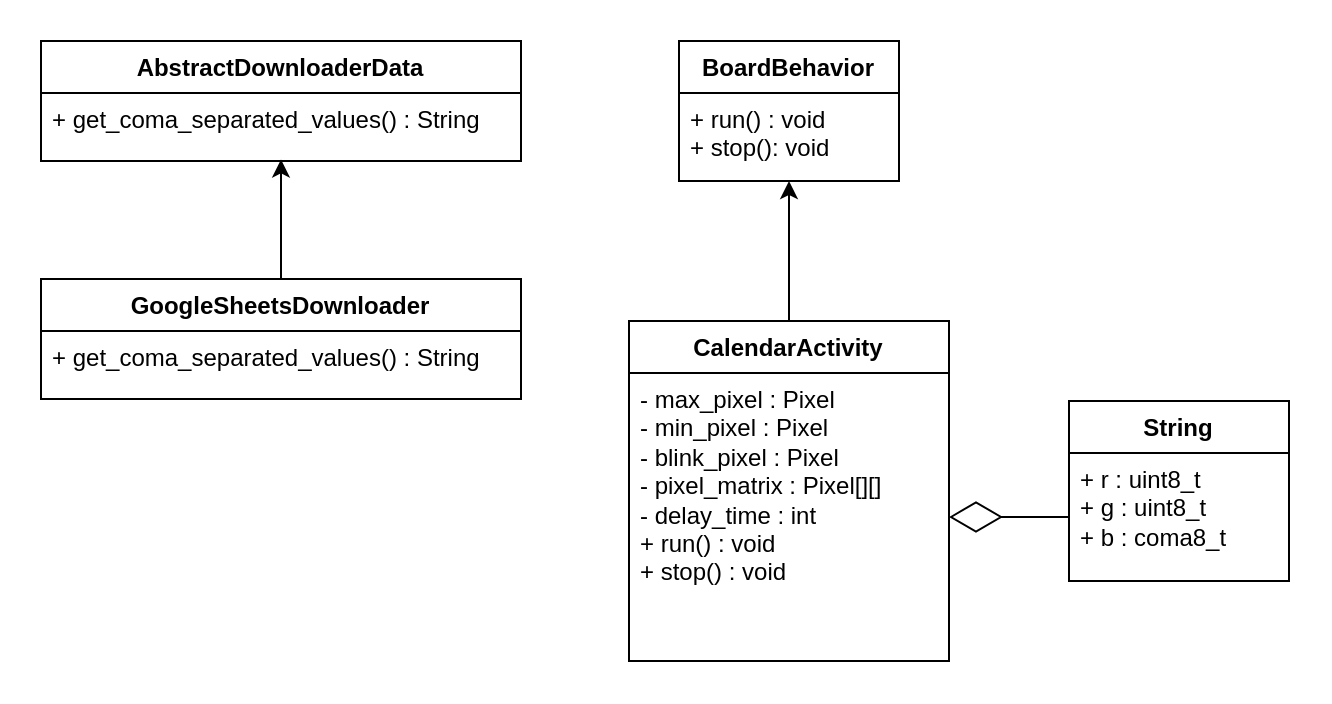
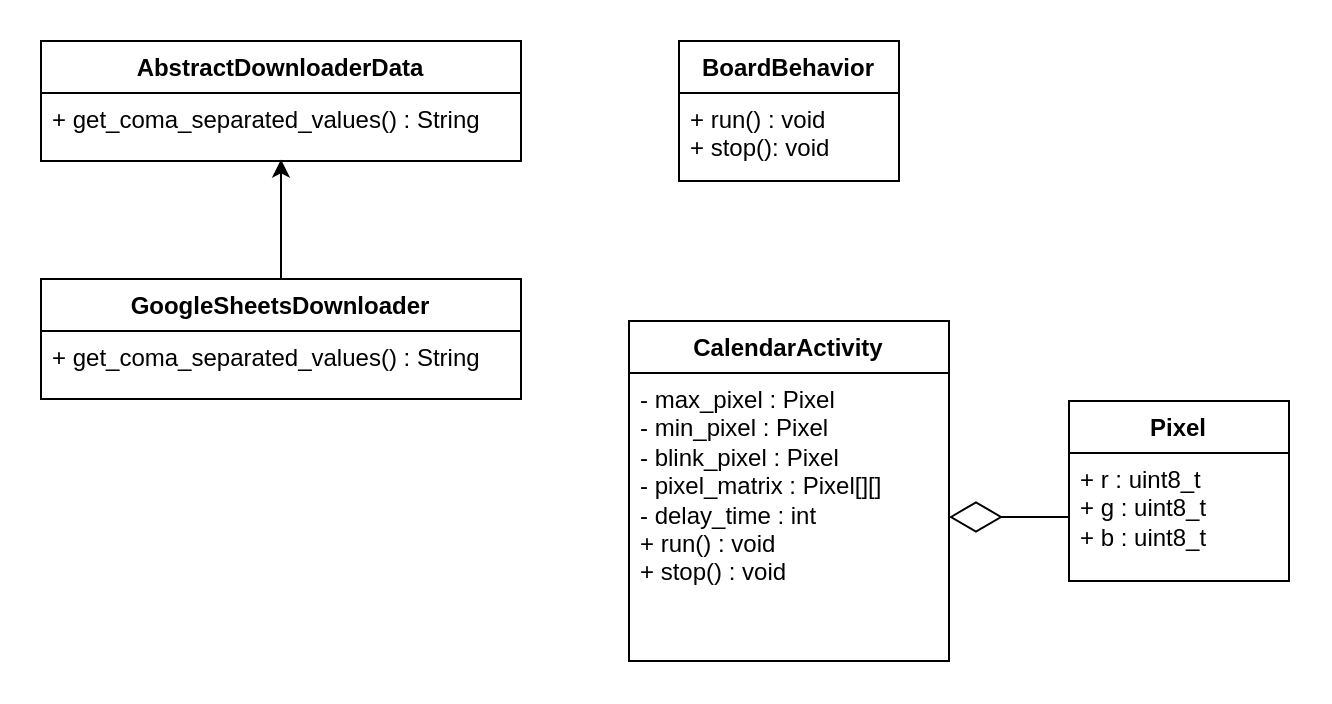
edge "CalendarActivity" -> "BoardBehavior": removed
node "String": label "String" -> "Pixel"
node "+ r : uint8_t + g : uint8_t + b : coma8_t": label "+ r : uint8_t + g : uint8_t + b : coma8_t" -> "+ r : uint8_t + g : uint8_t + b : uint8_t"
